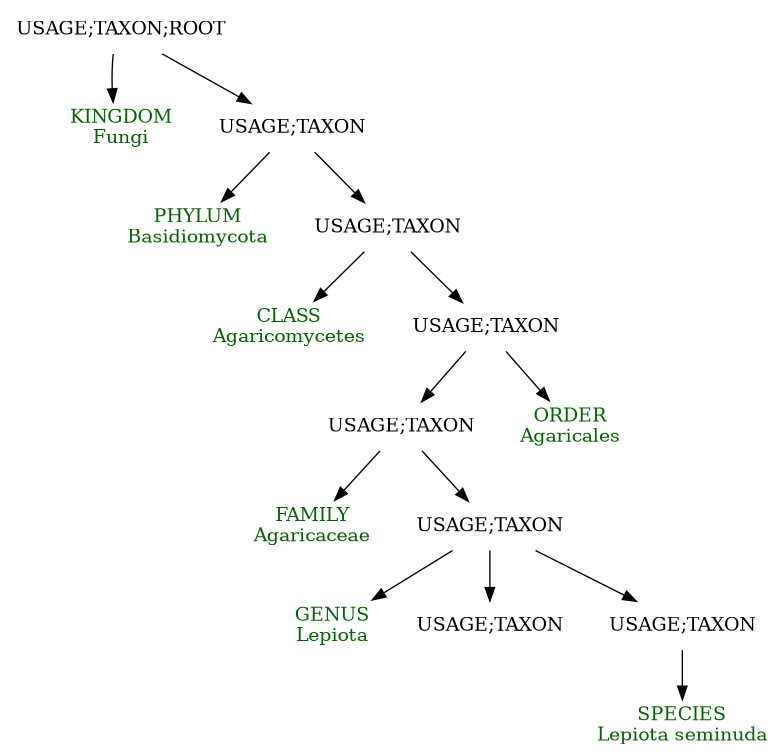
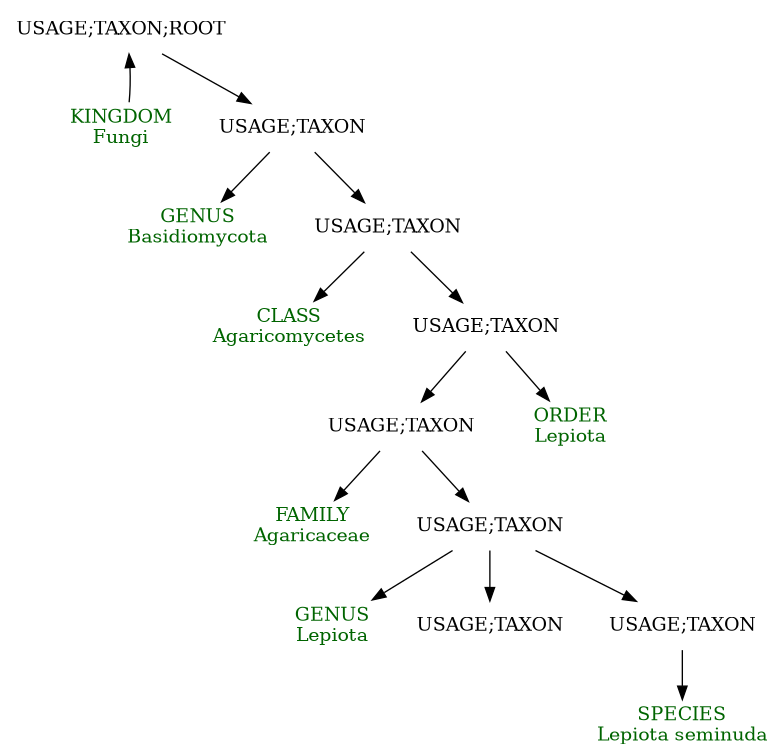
edge "USAGE;TAXON;ROOT" -> "KINGDOM Fungi": reversed
node "PHYLUM Basidiomycota": label "PHYLUM Basidiomycota" -> "GENUS Basidiomycota"
node "ORDER Agaricales": label "ORDER Agaricales" -> "ORDER Lepiota"
